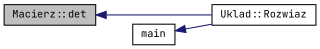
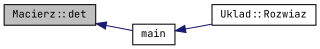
edge "Uklad::Rozwiaz" -> "Macierz::det": now "main" -> "Macierz::det"
